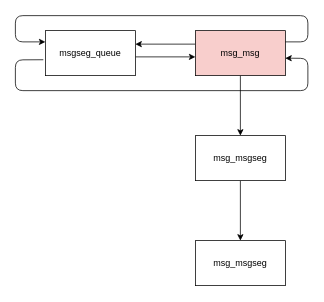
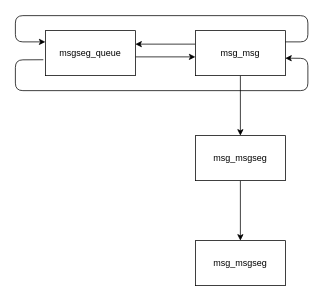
node "msg_msg": fillcolor #f8cecc -> #ffffff
